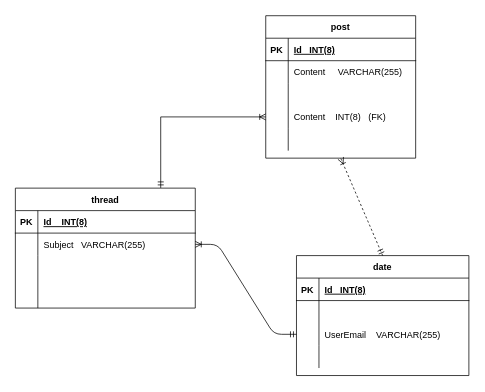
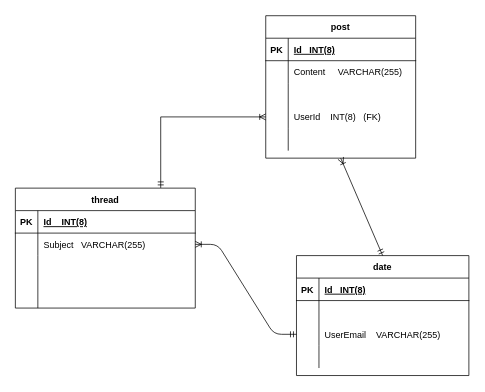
node "Content INT(8) (FK)": label "Content INT(8) (FK)" -> "UserId INT(8) (FK)"
edge "post" -- "date": style dashed -> solid
